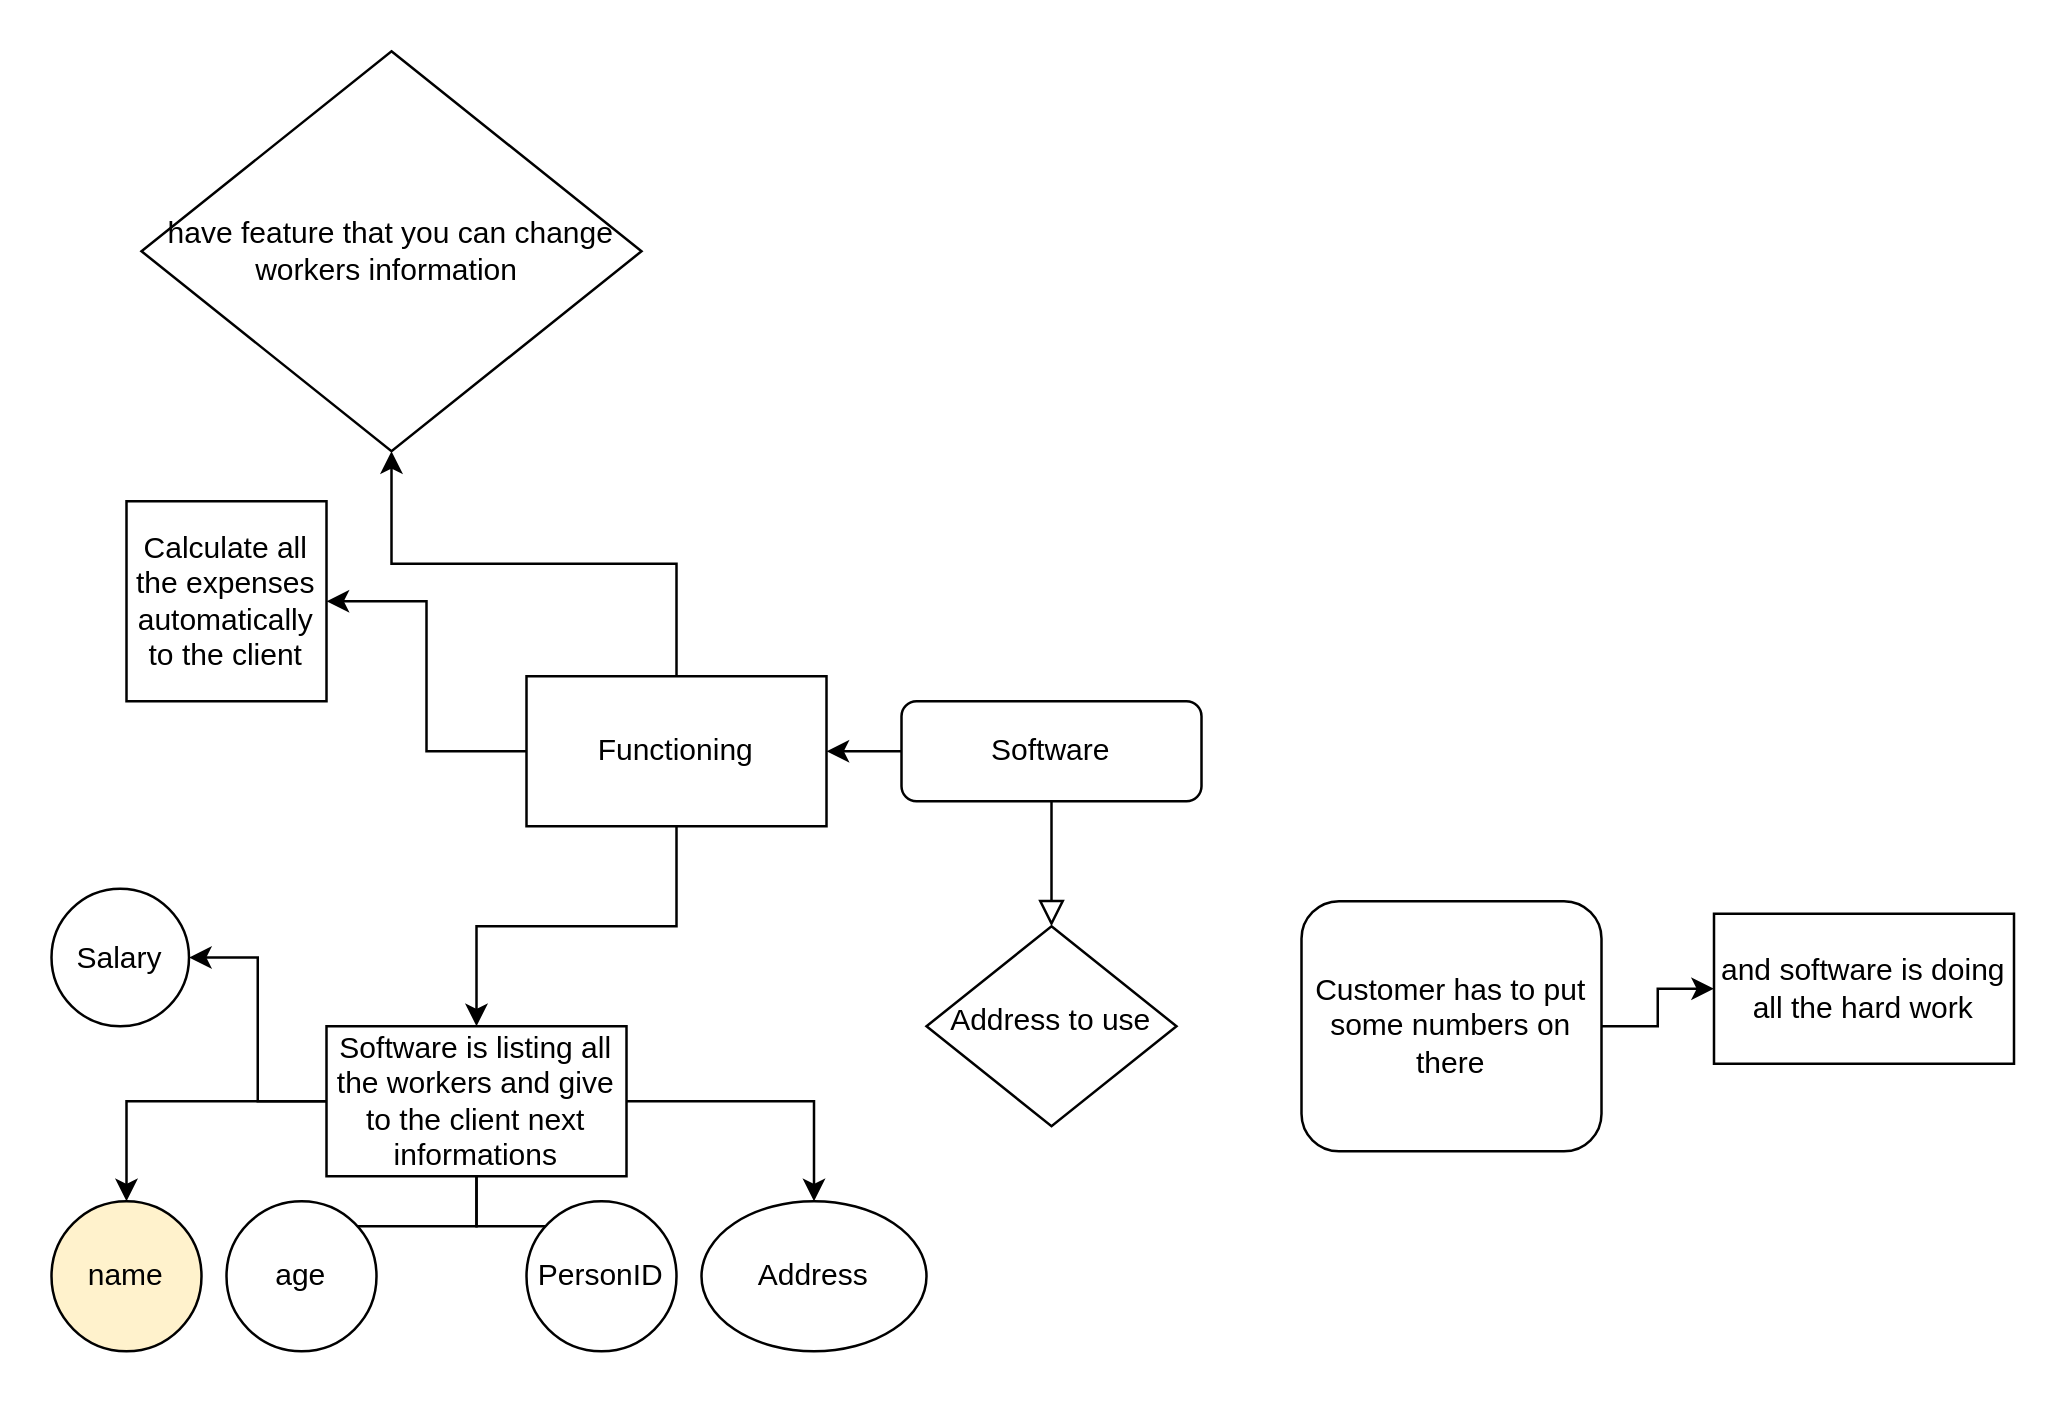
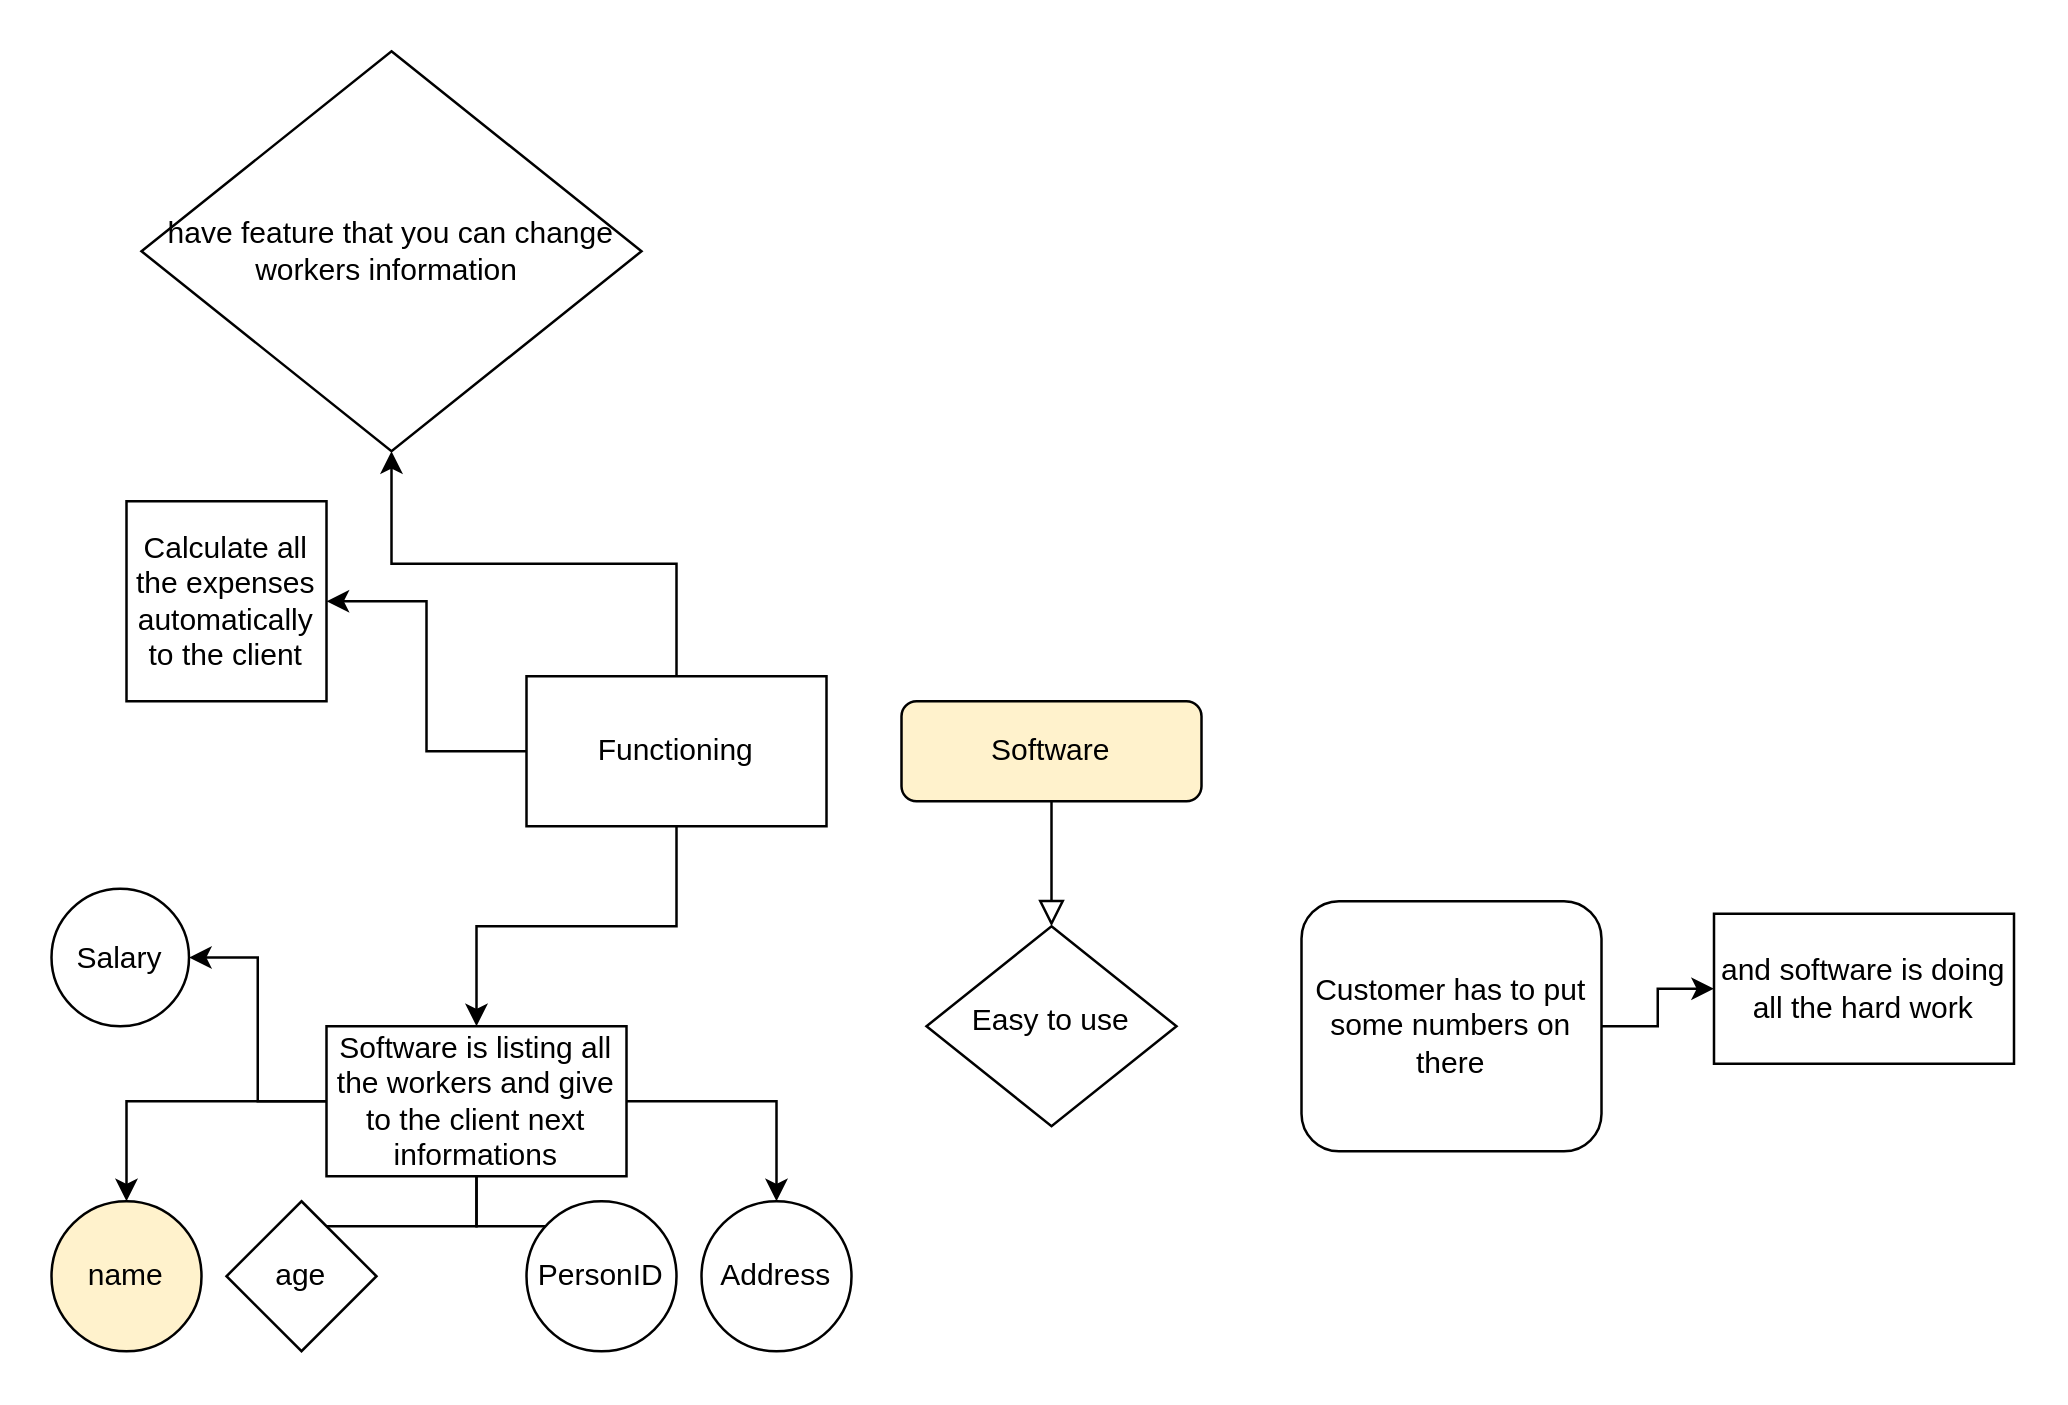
edge "Software" -> "Functioning": removed
node "Software": fillcolor #ffffff -> #fff2cc
node "Address to use": label "Address to use" -> "Easy to use"
node "age": shape ellipse -> diamond
node "Address": size 225x150 -> 150x150
